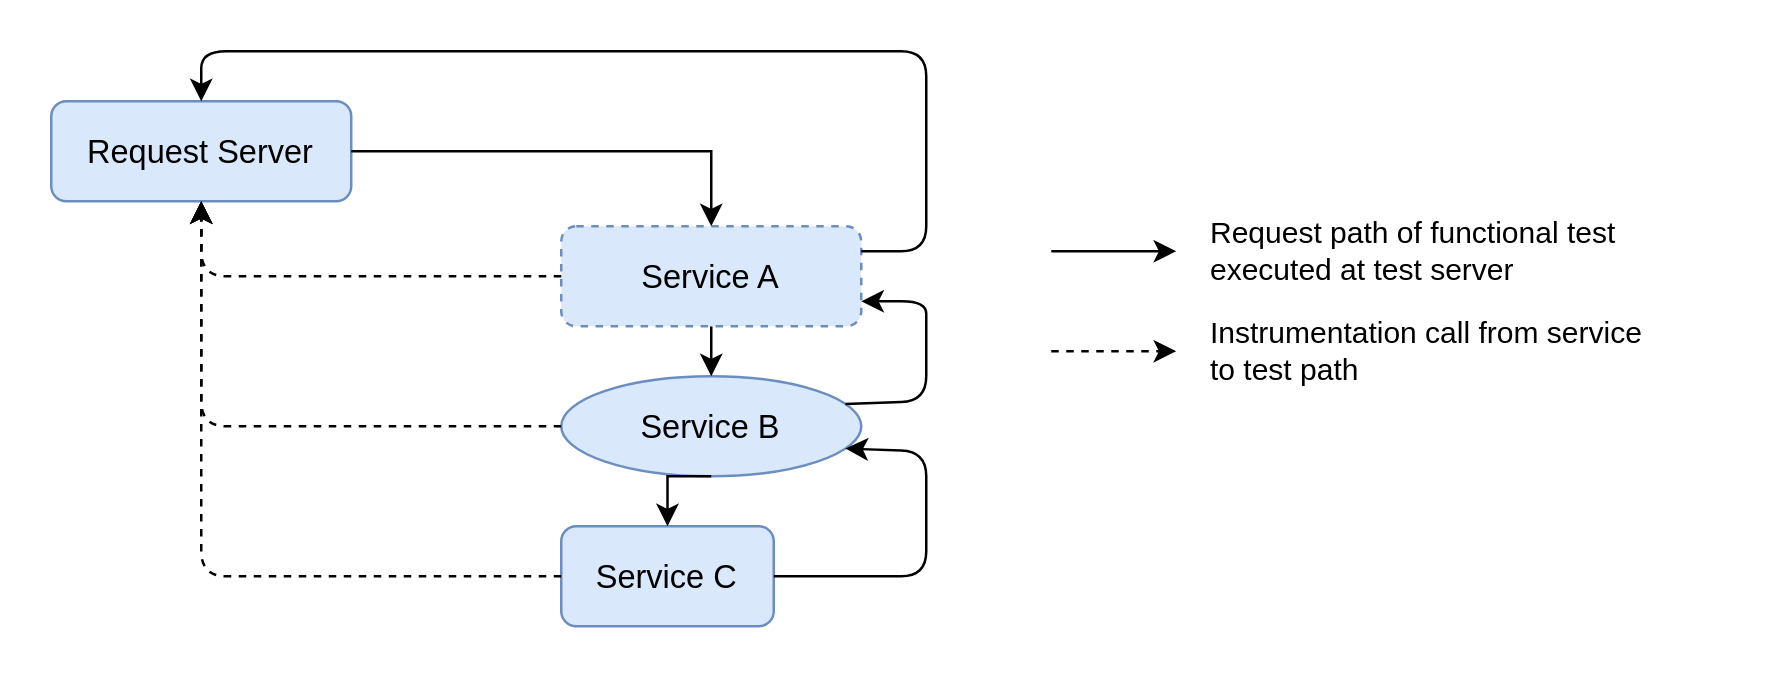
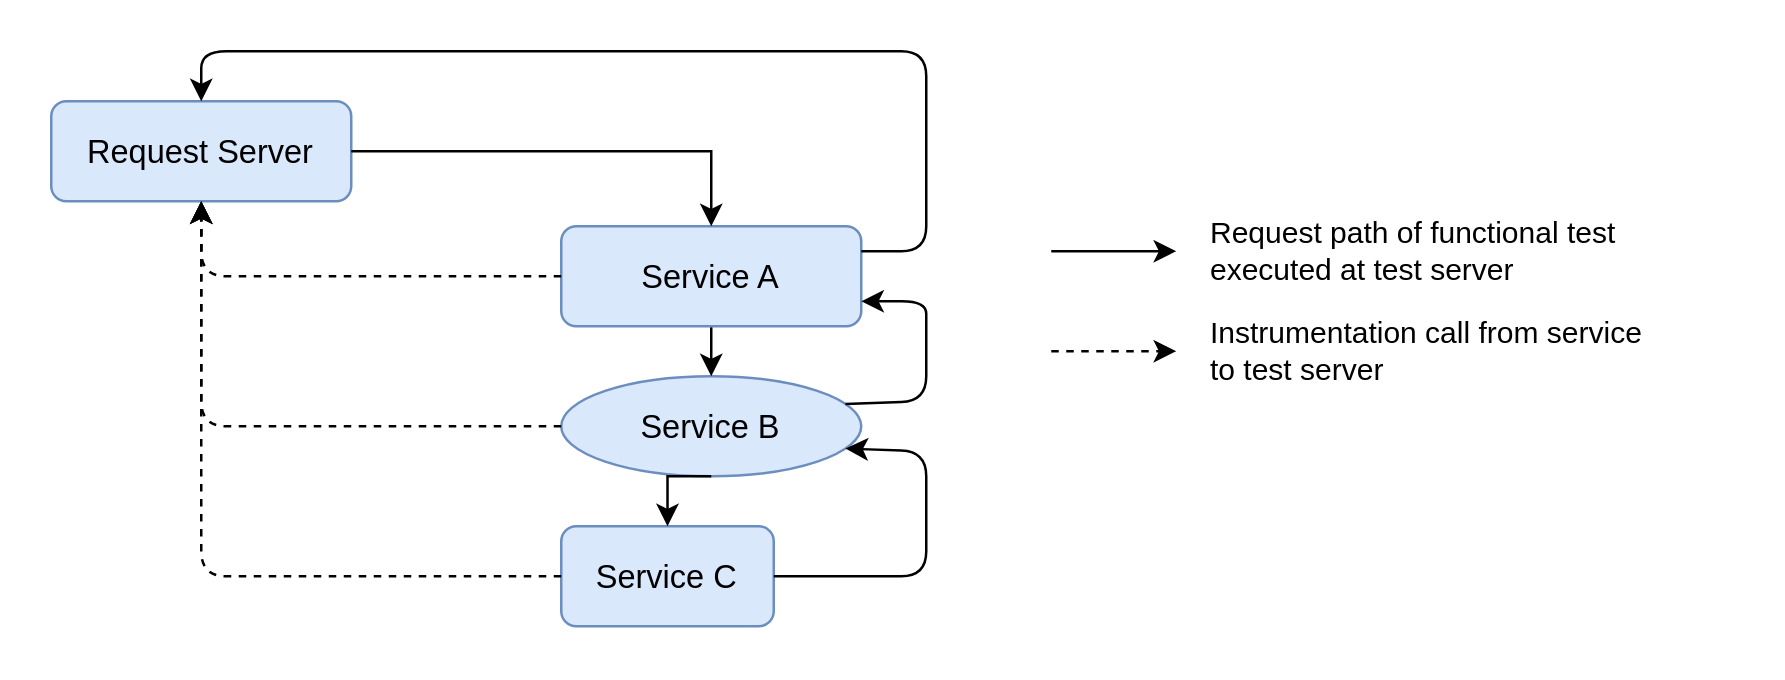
node "Service A": style dashed -> solid
node "Instrumentation call from service to test path": label "Instrumentation call from service to test path" -> "Instrumentation call from service to test server"
